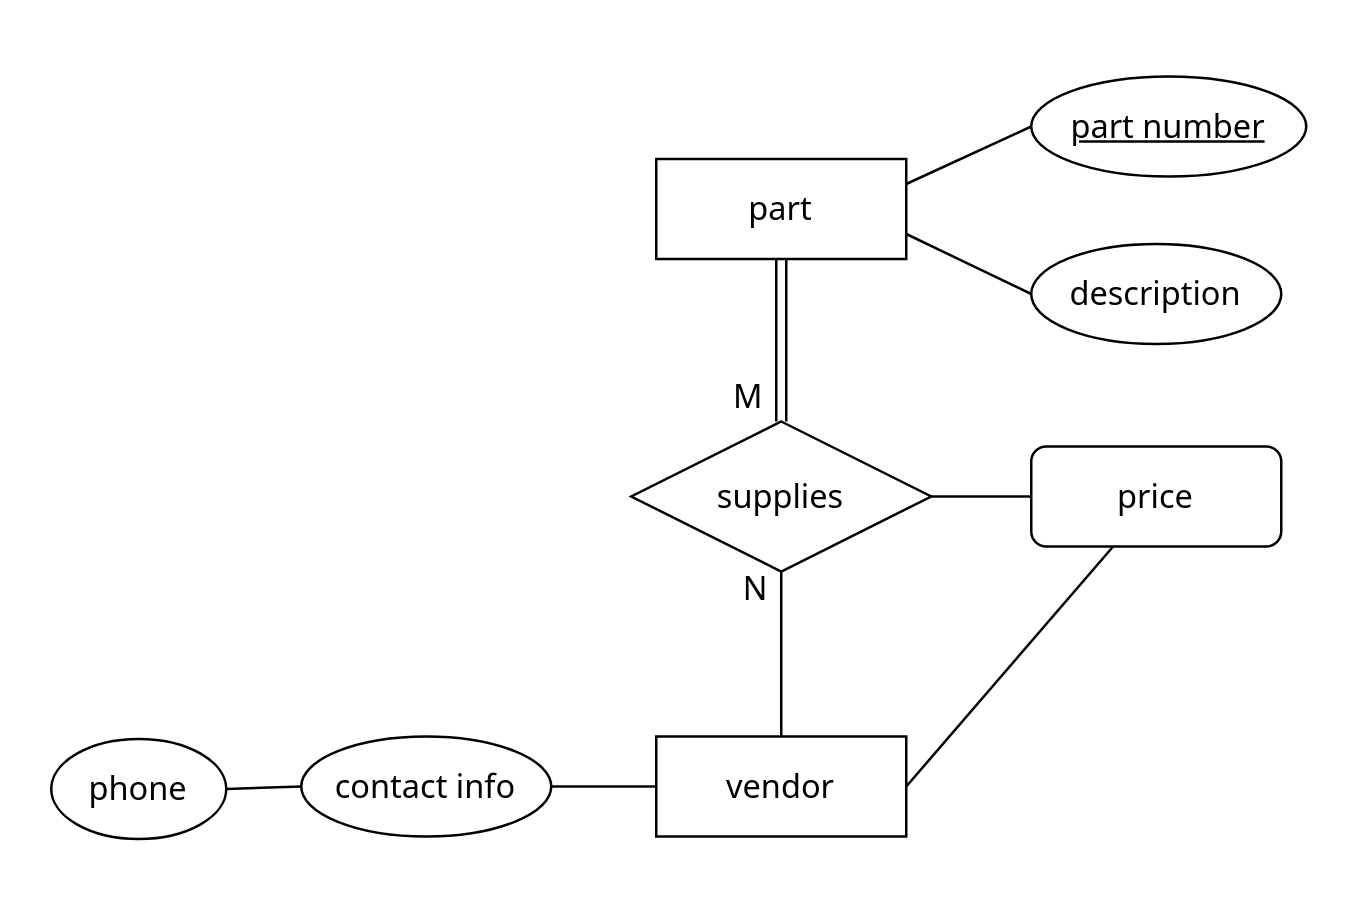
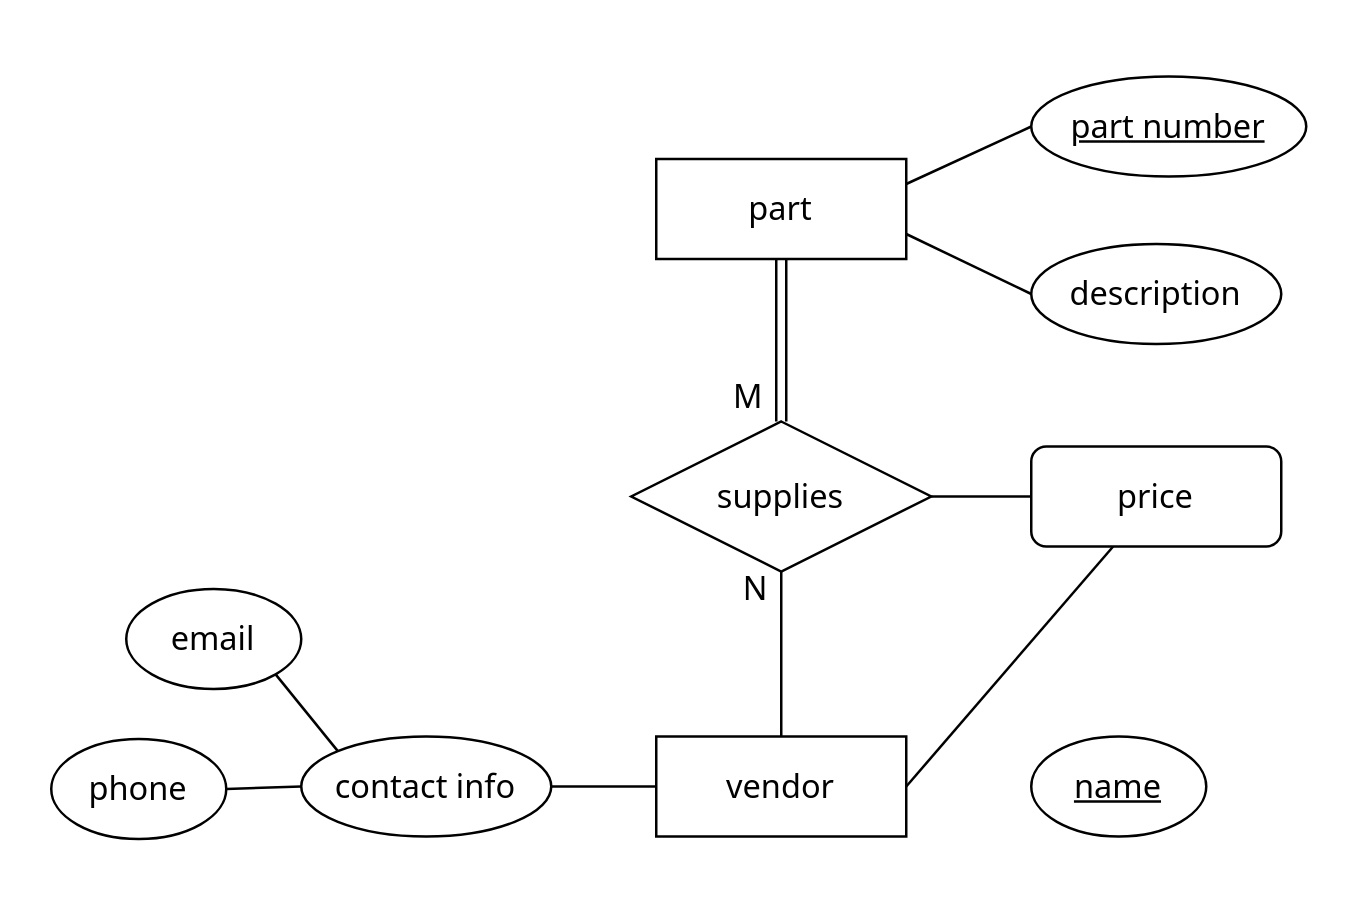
node "email": added
edge "email" -- "contact info": added
node "name": added
